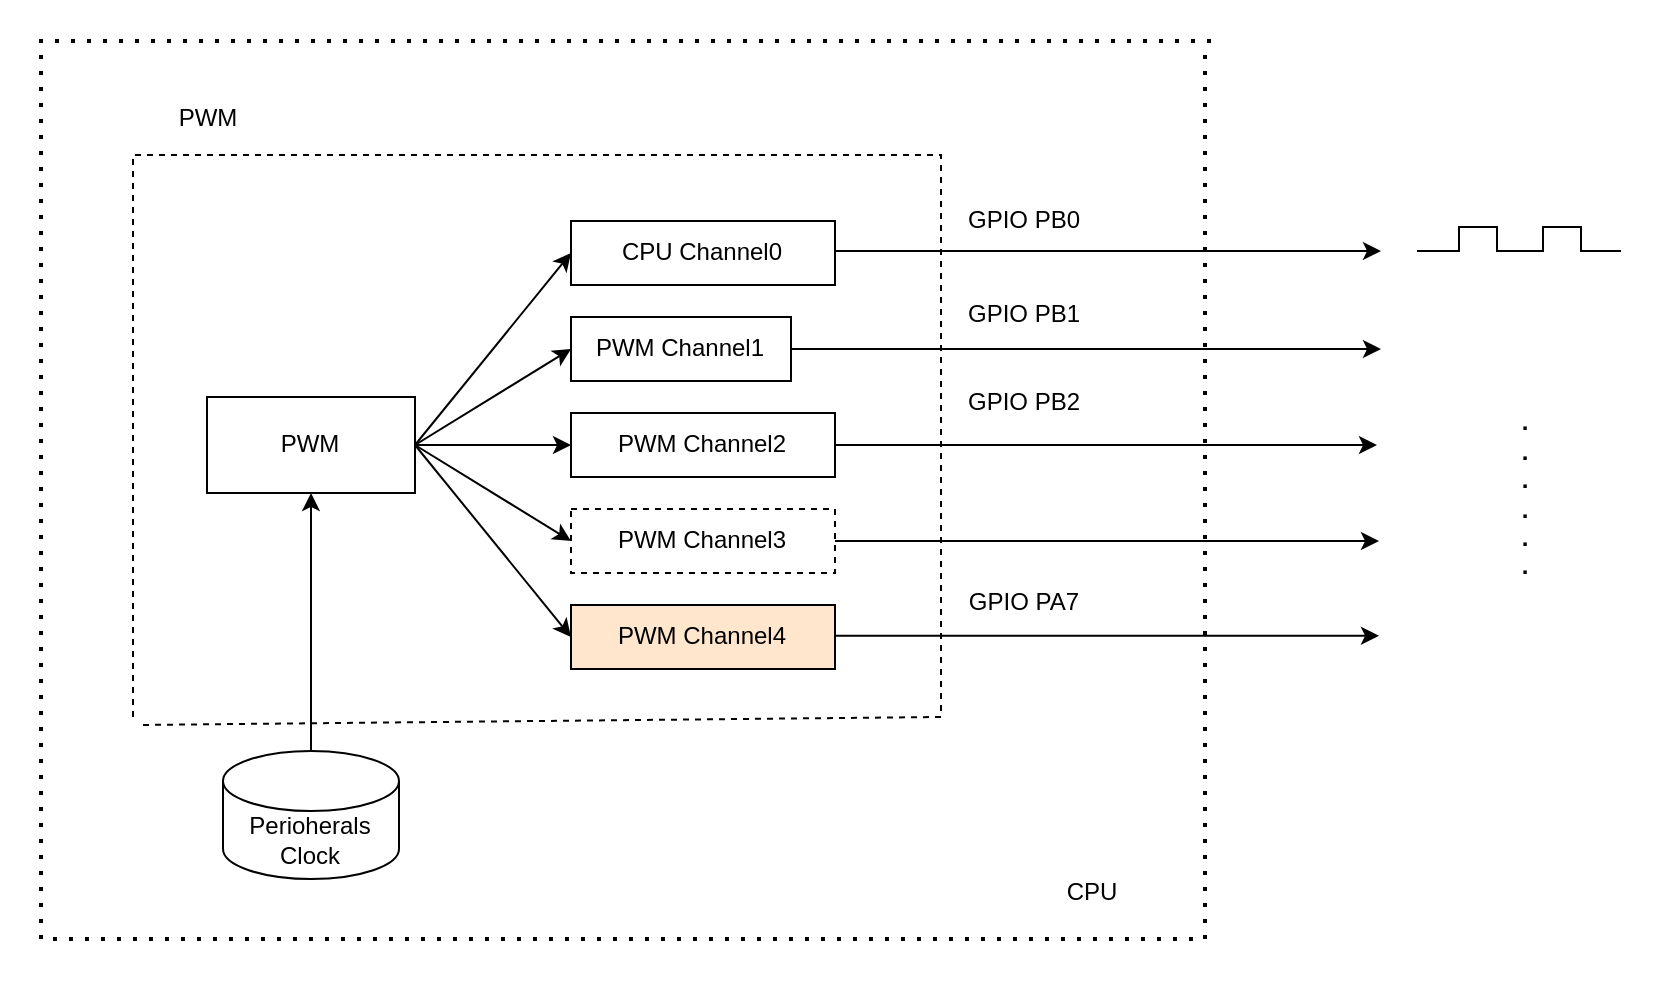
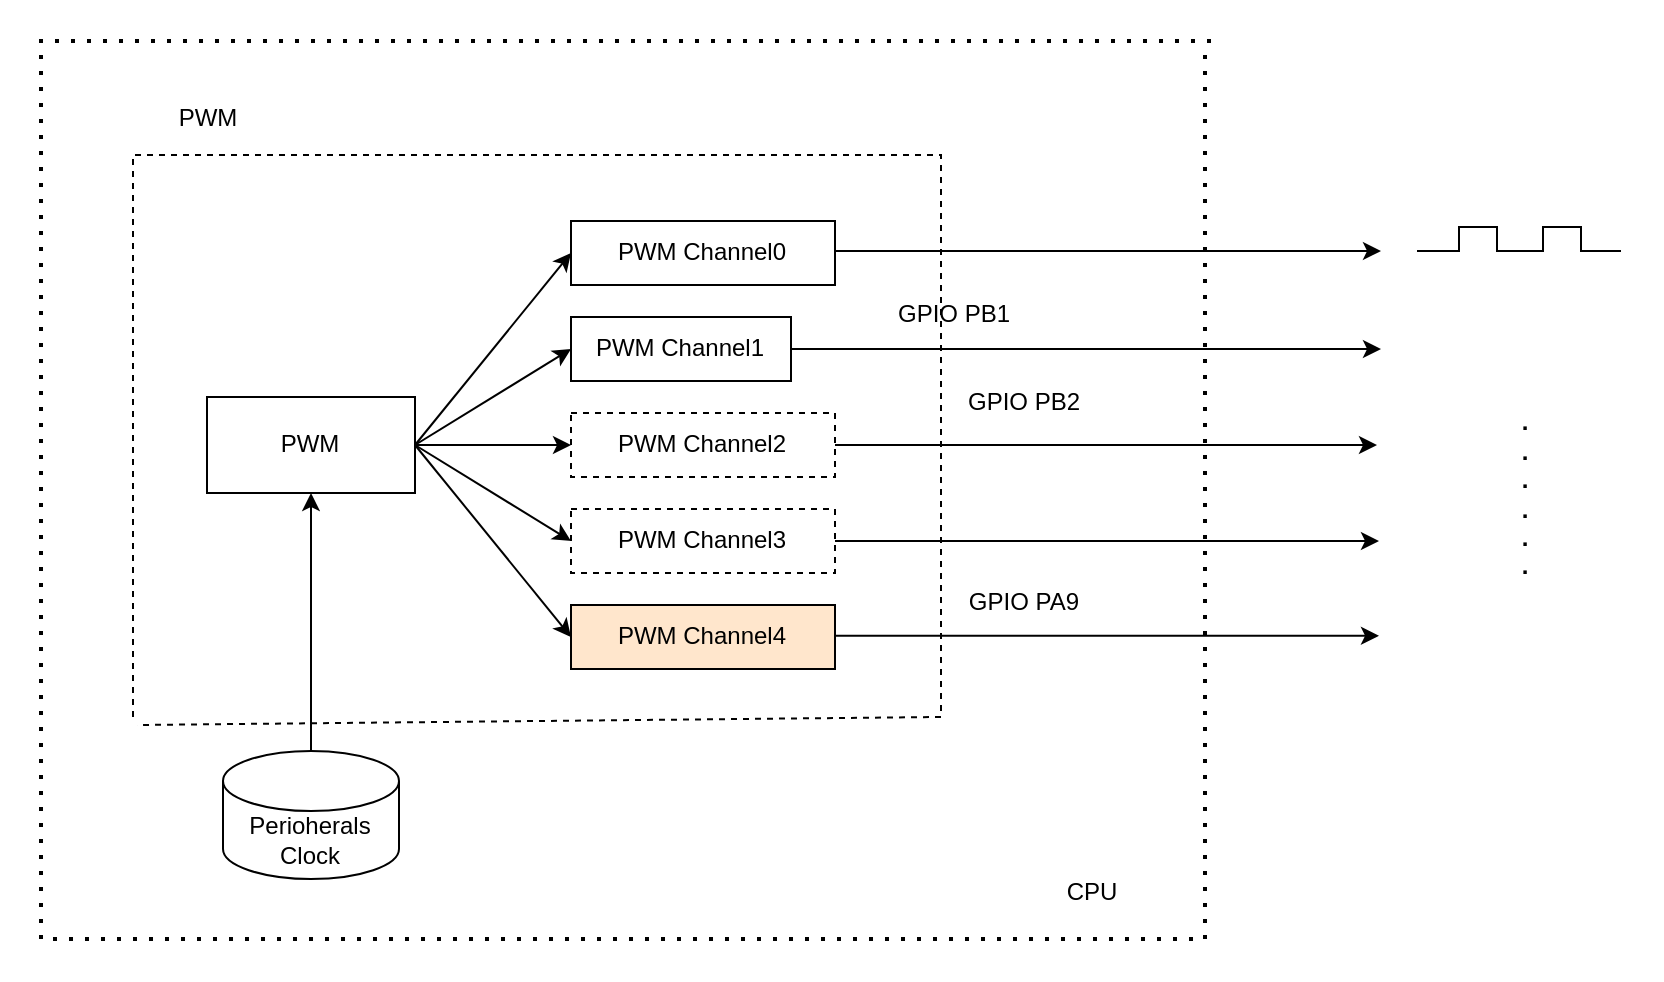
node "GPIO PB0": removed
node "CPU Channel0": label "CPU Channel0" -> "PWM Channel0"
node "GPIO PB1": moved (1025, 315) -> (955, 315)
node "PWM Channel2": style solid -> dashed
node "GPIO PA7": label "GPIO PA7" -> "GPIO PA9"
